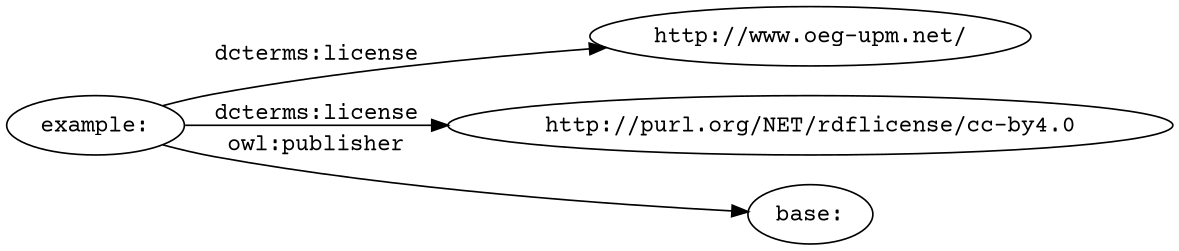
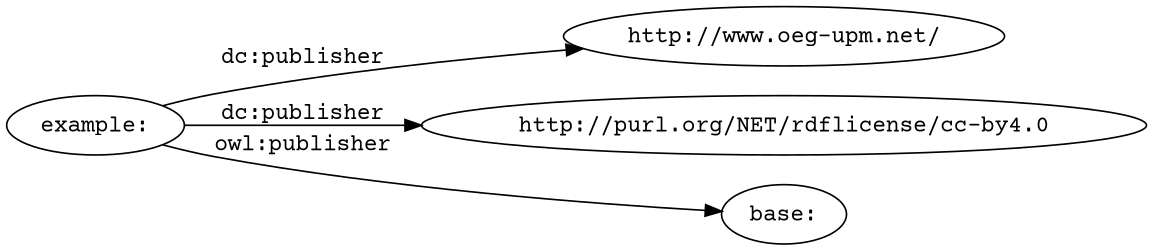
edge "example:" -> "http://www.oeg-upm.net/": label "dcterms:license" -> "dc:publisher"
edge "example:" -> "http://purl.org/NET/rdflicense/cc-by4.0": label "dcterms:license" -> "dc:publisher"
